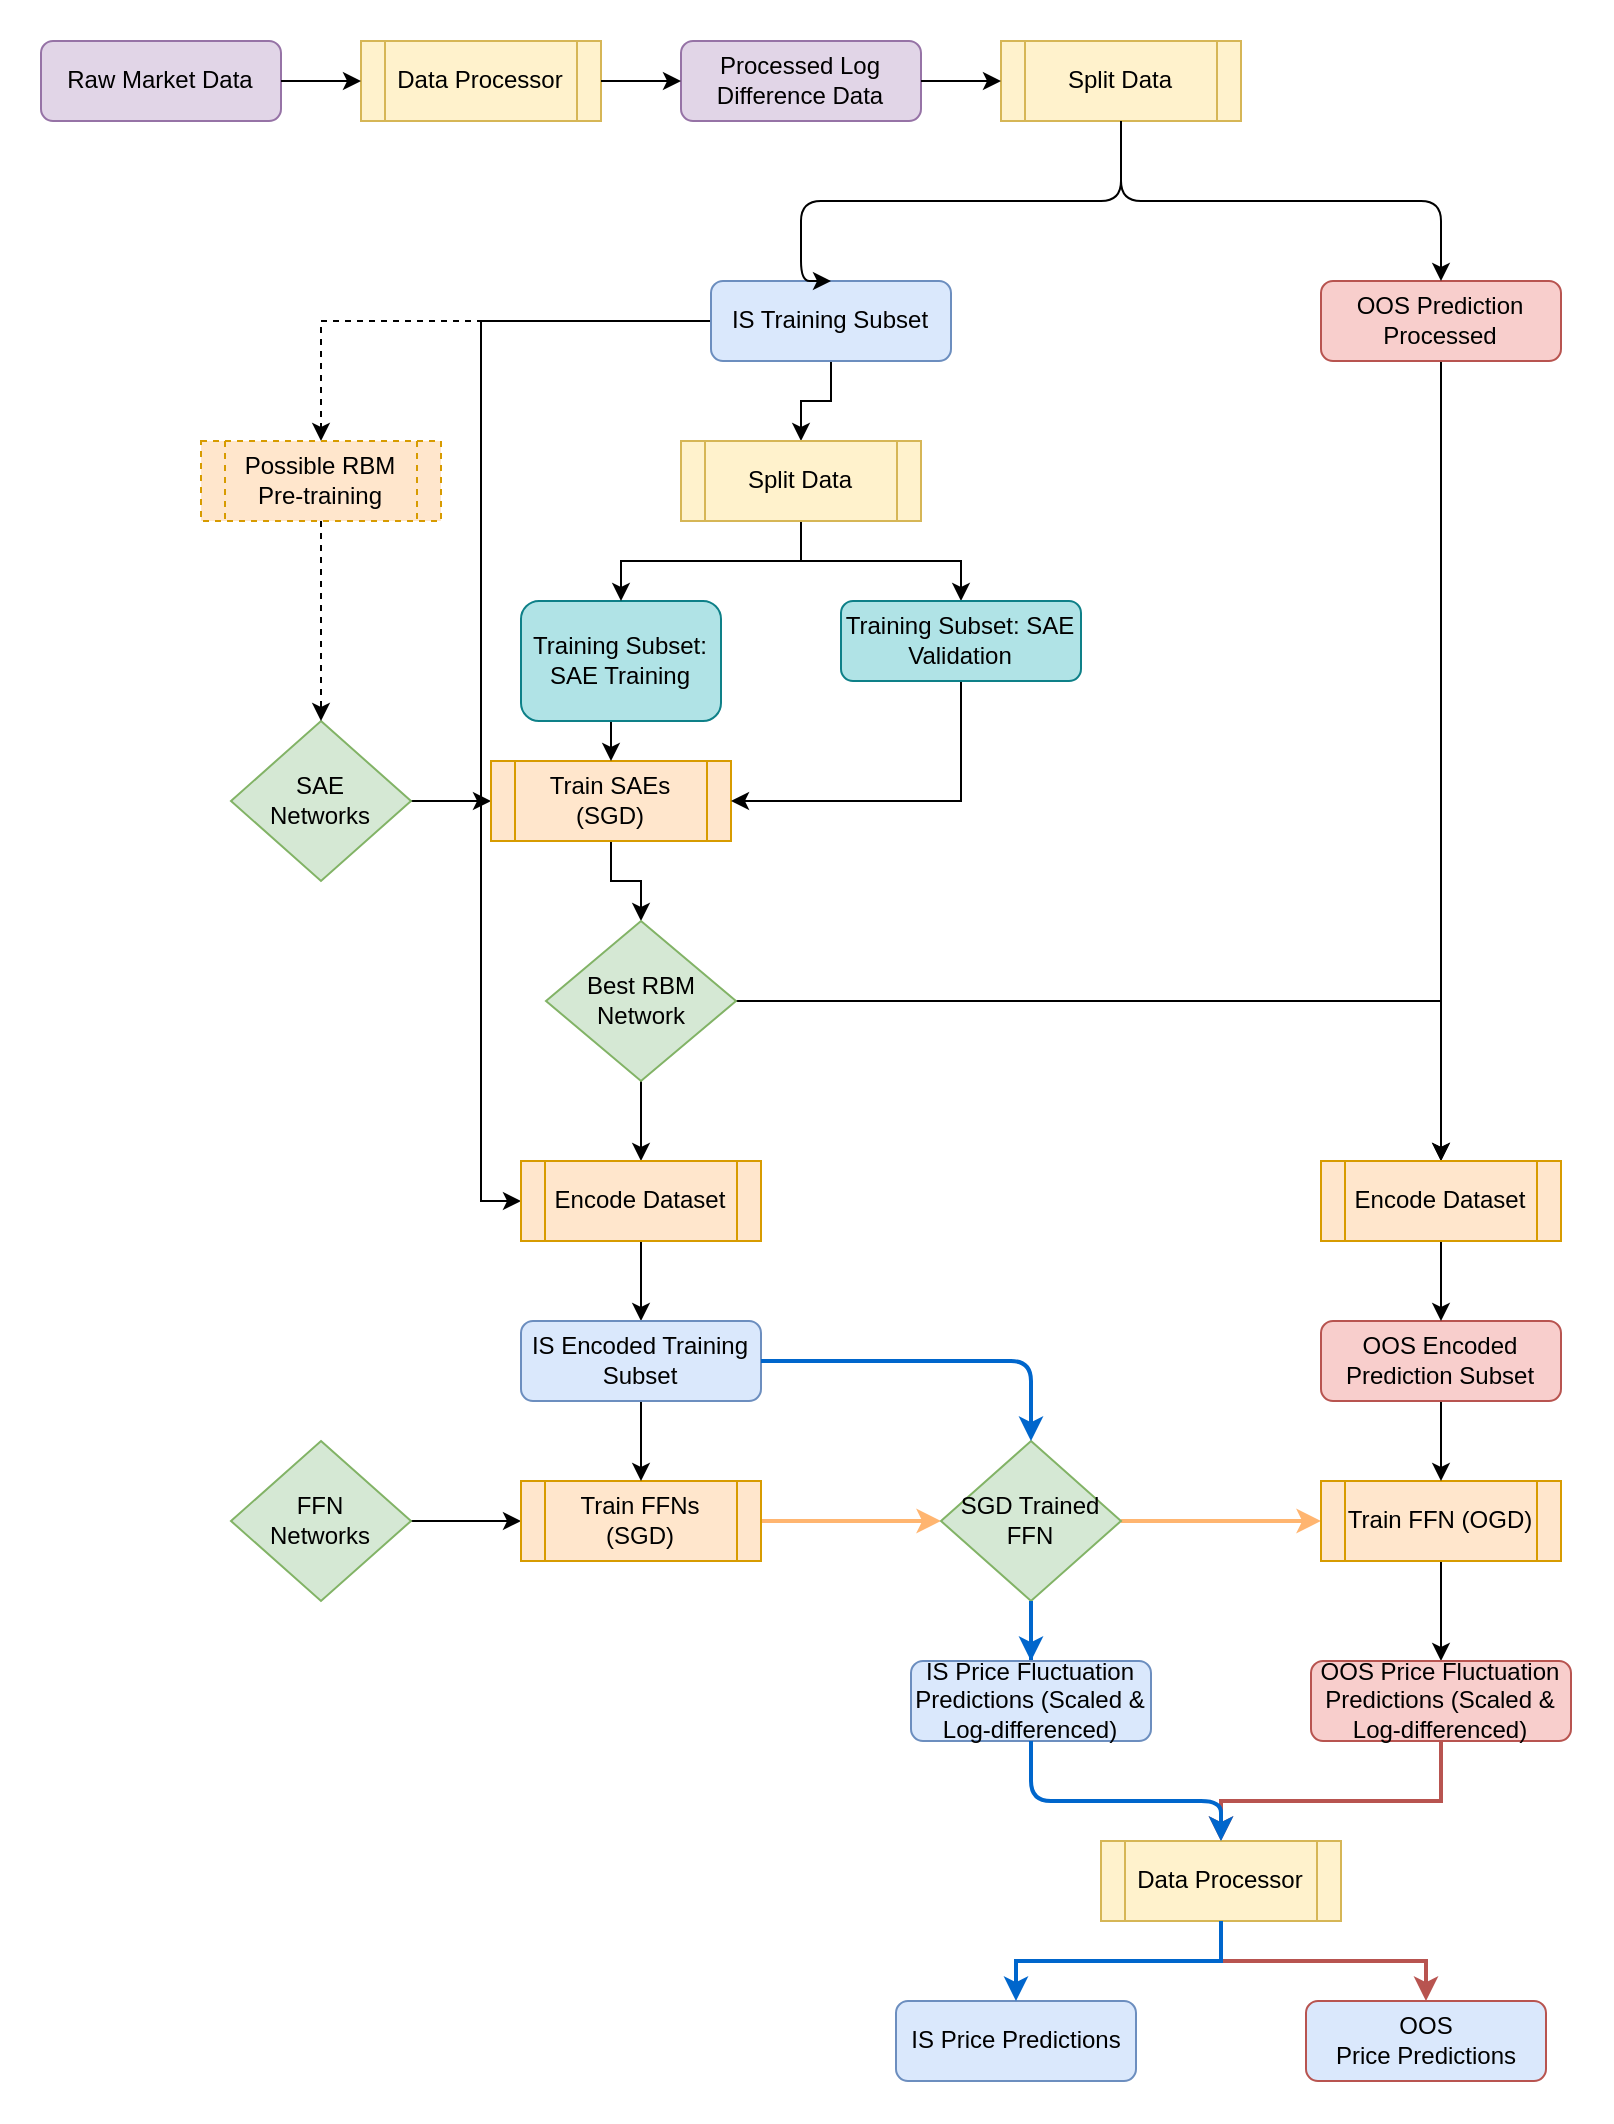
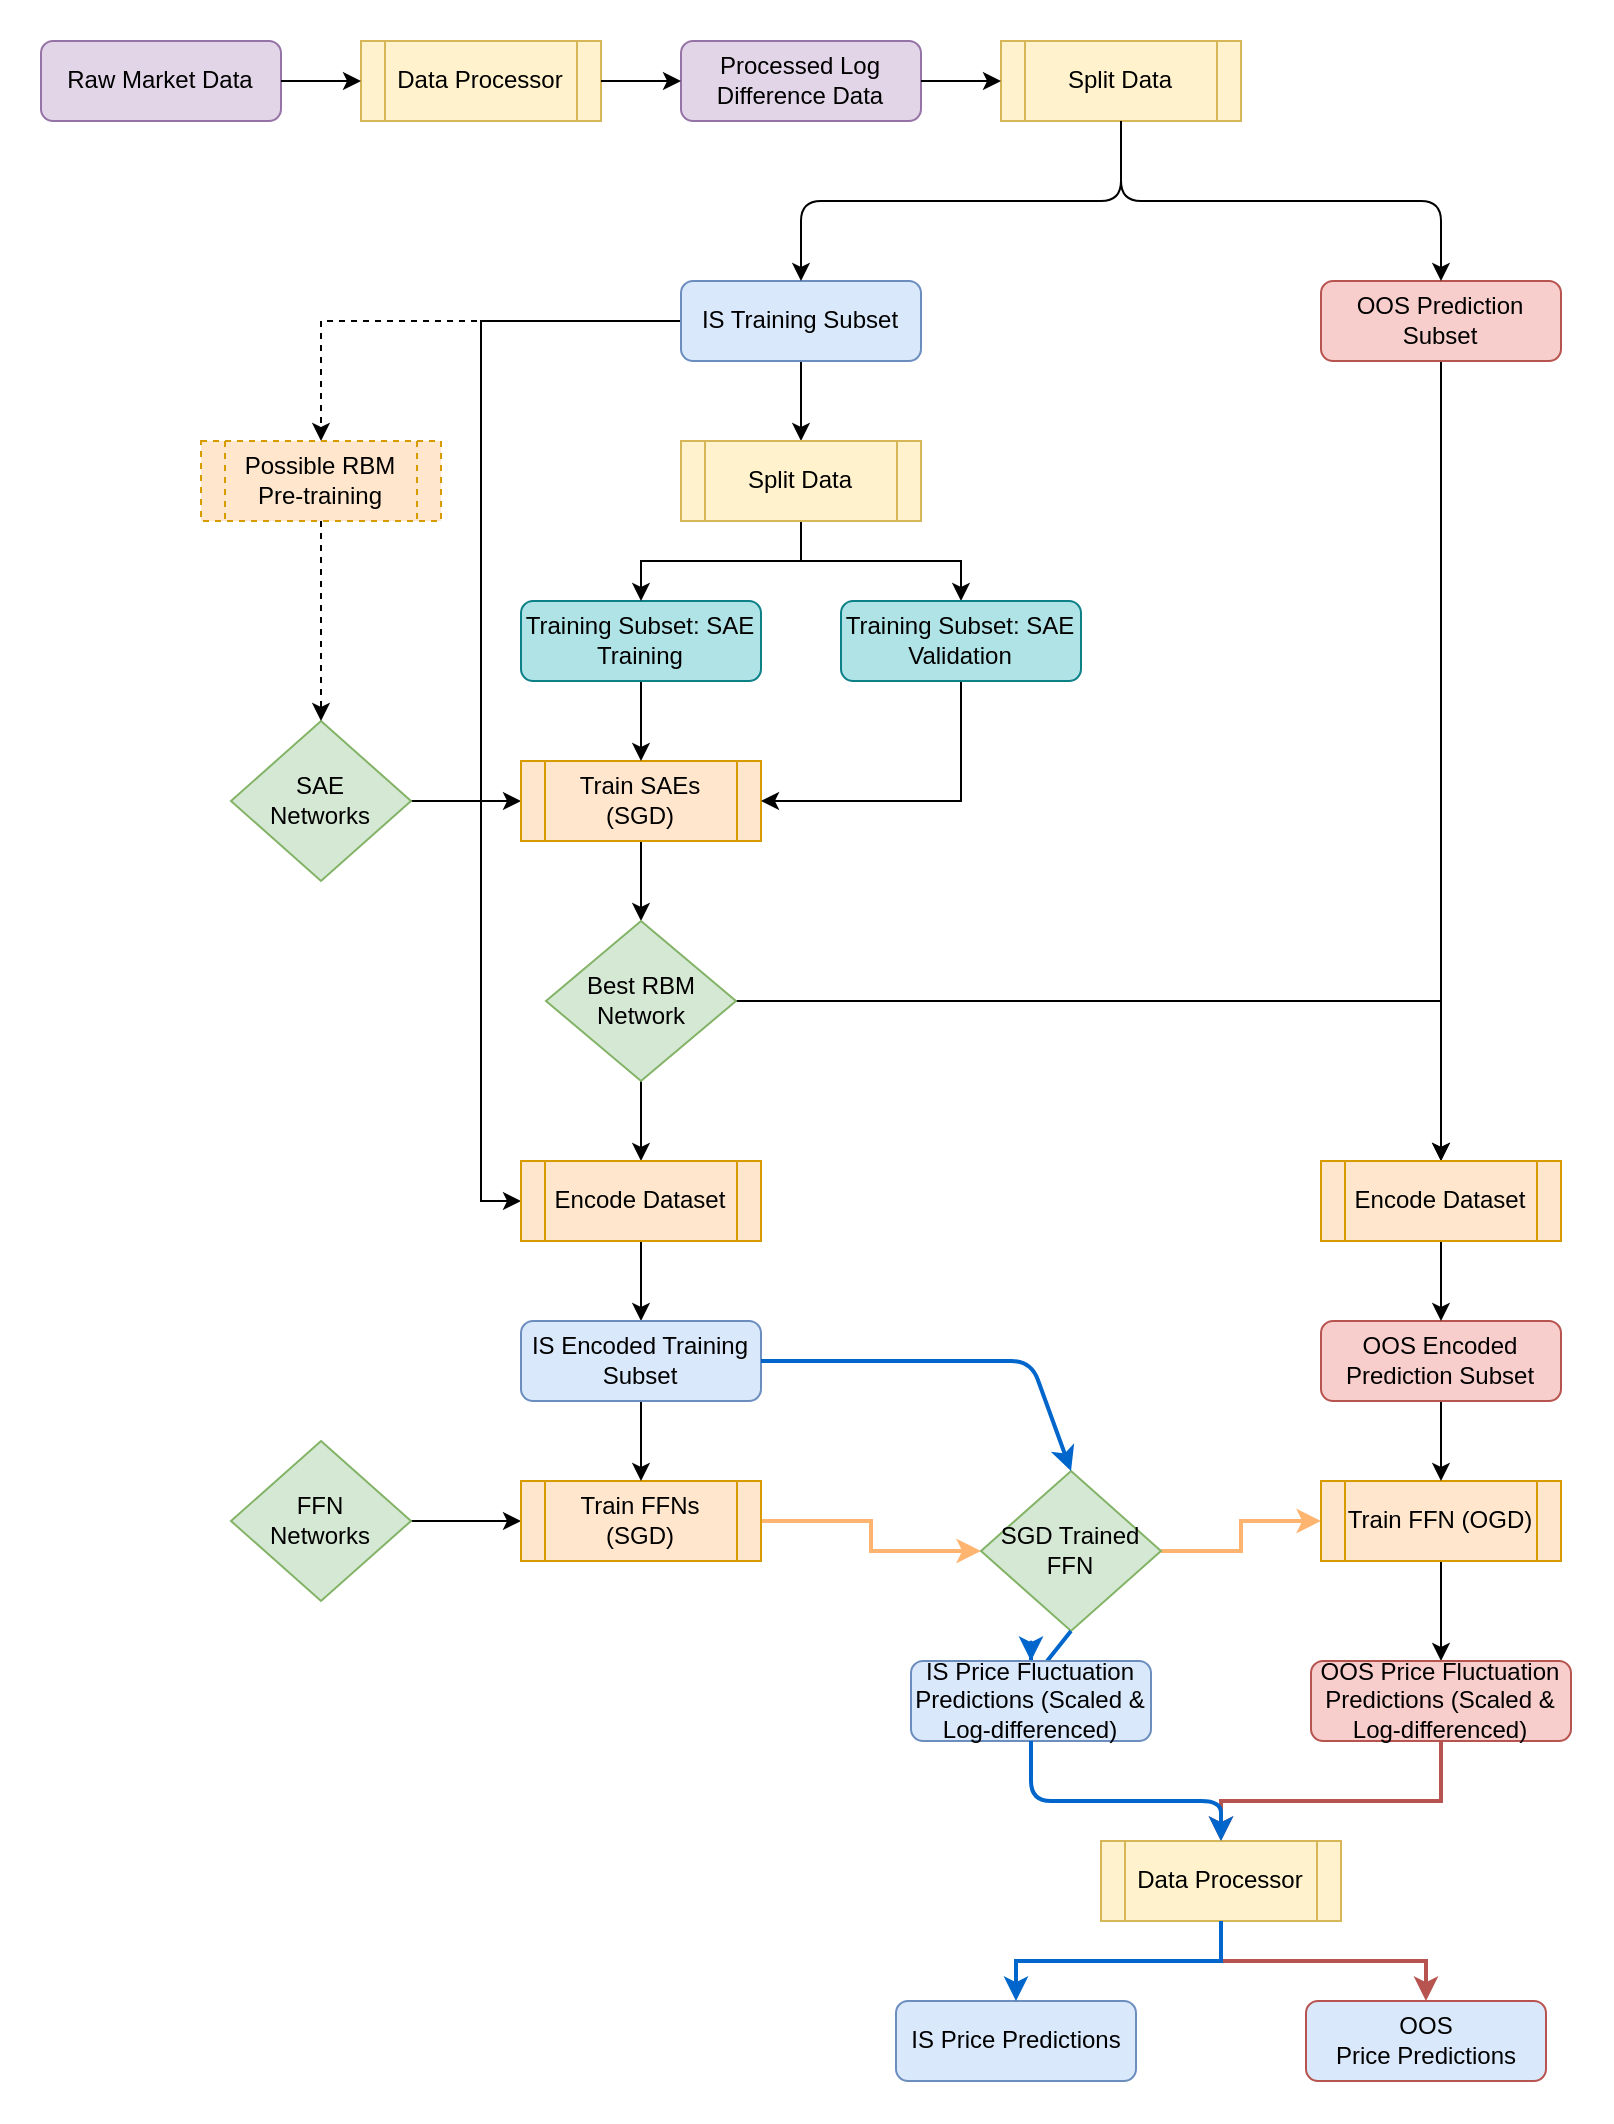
node "IS Training Subset": moved (831, 321) -> (801, 321)
node "OOS Prediction Processed": label "OOS Prediction Processed" -> "OOS Prediction Subset"
node "Training Subset: SAE Training": size 200x120 -> 240x80
node "Train SAEs (SGD)": moved (611, 801) -> (641, 801)
node "SGD Trained FFN": moved (1031, 1521) -> (1071, 1551)
